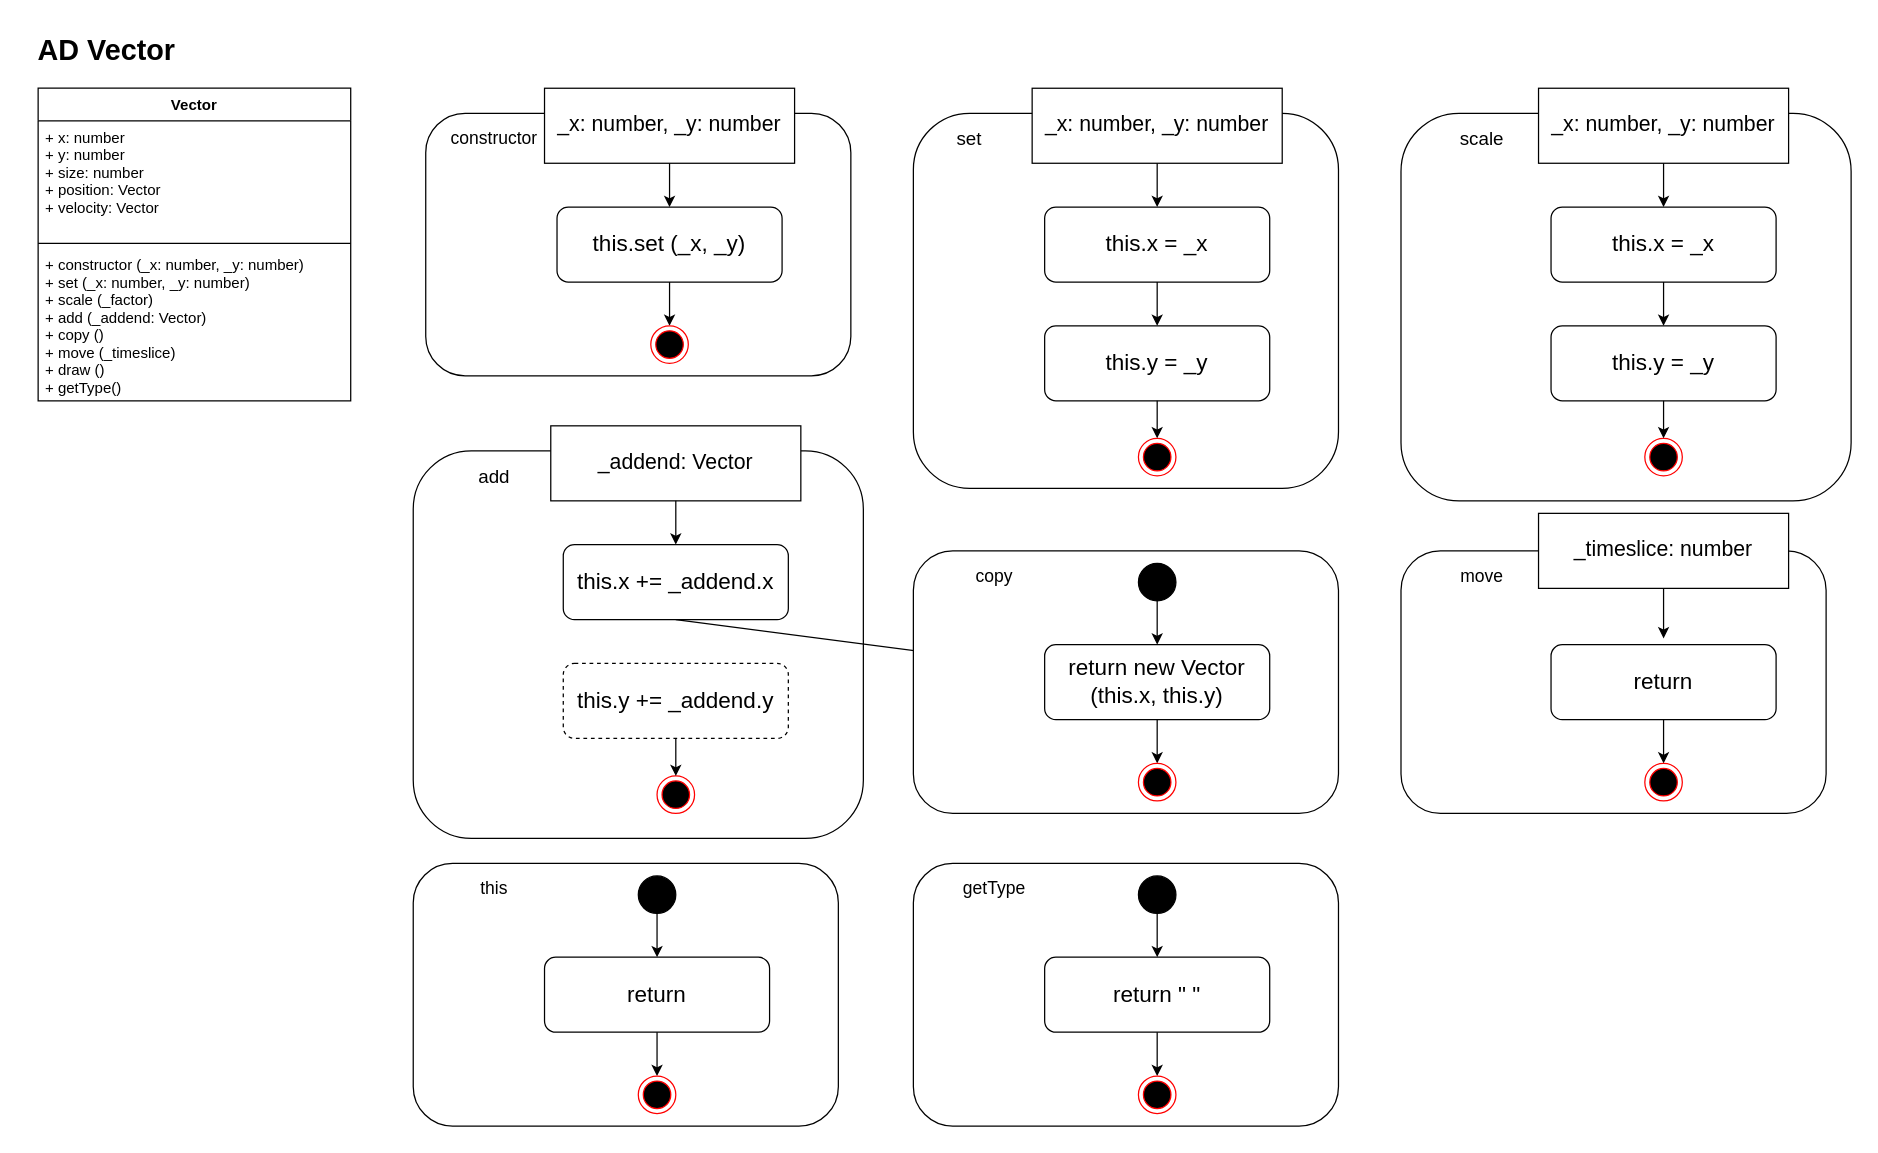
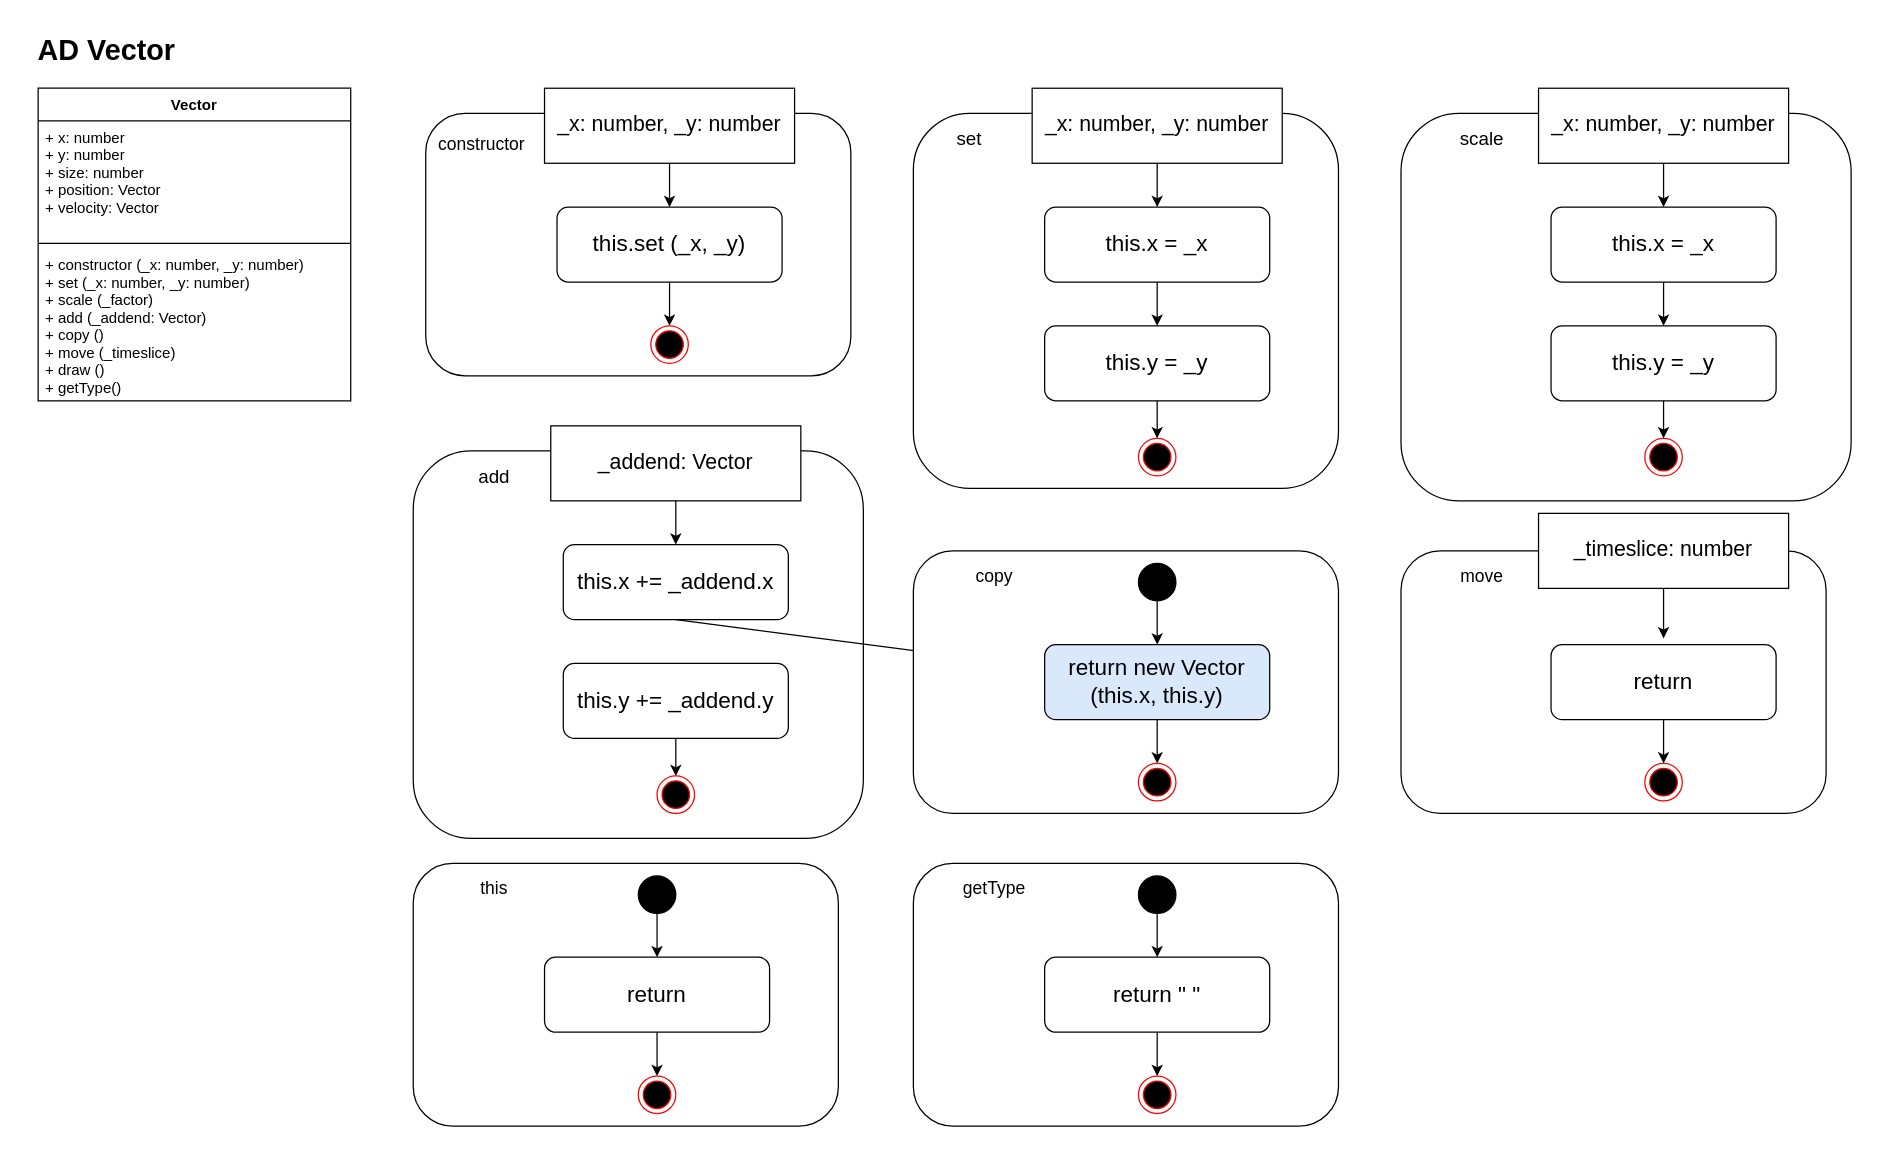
node "constructor": moved (494, 138) -> (482, 144)
node "return new Vector (this.x, this.y)": fillcolor #ffffff -> #dae8fc
node "this.y += _addend.y": style dashed -> solid
